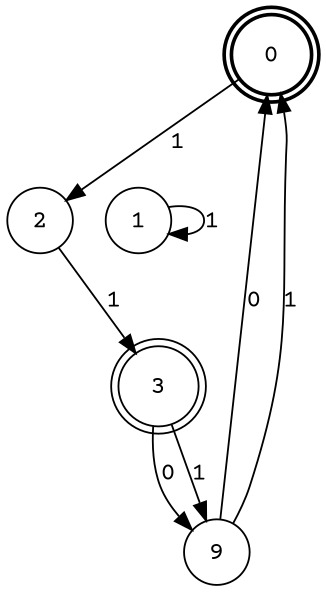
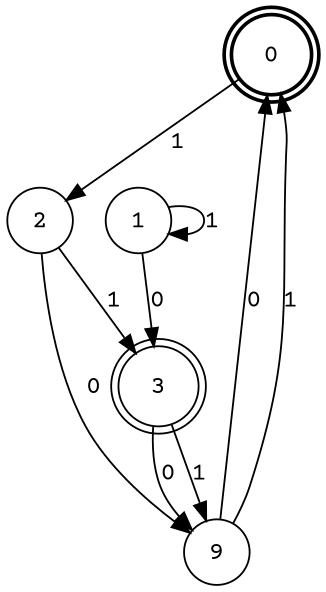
edge "1" -> "3": added, label "0"
edge "2" -> "9": added, label "0"
